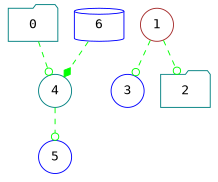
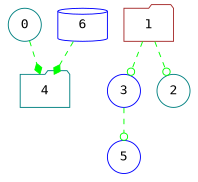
node "0": shape folder -> circle
node "1": shape circle -> folder
edge "0" -> "4": arrowhead odot -> diamond
node "4": shape circle -> folder
node "2": shape folder -> circle
edge "4" -> "5": now "3" -> "5"
